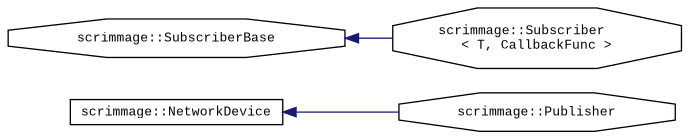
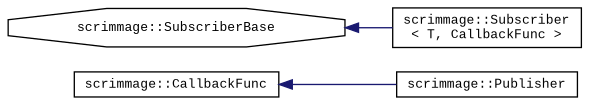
node "scrimmage::Subscriber < T, CallbackFunc >": shape octagon -> box
node "scrimmage::NetworkDevice": label "scrimmage::NetworkDevice" -> "scrimmage::CallbackFunc"
node "scrimmage::Publisher": shape octagon -> box
